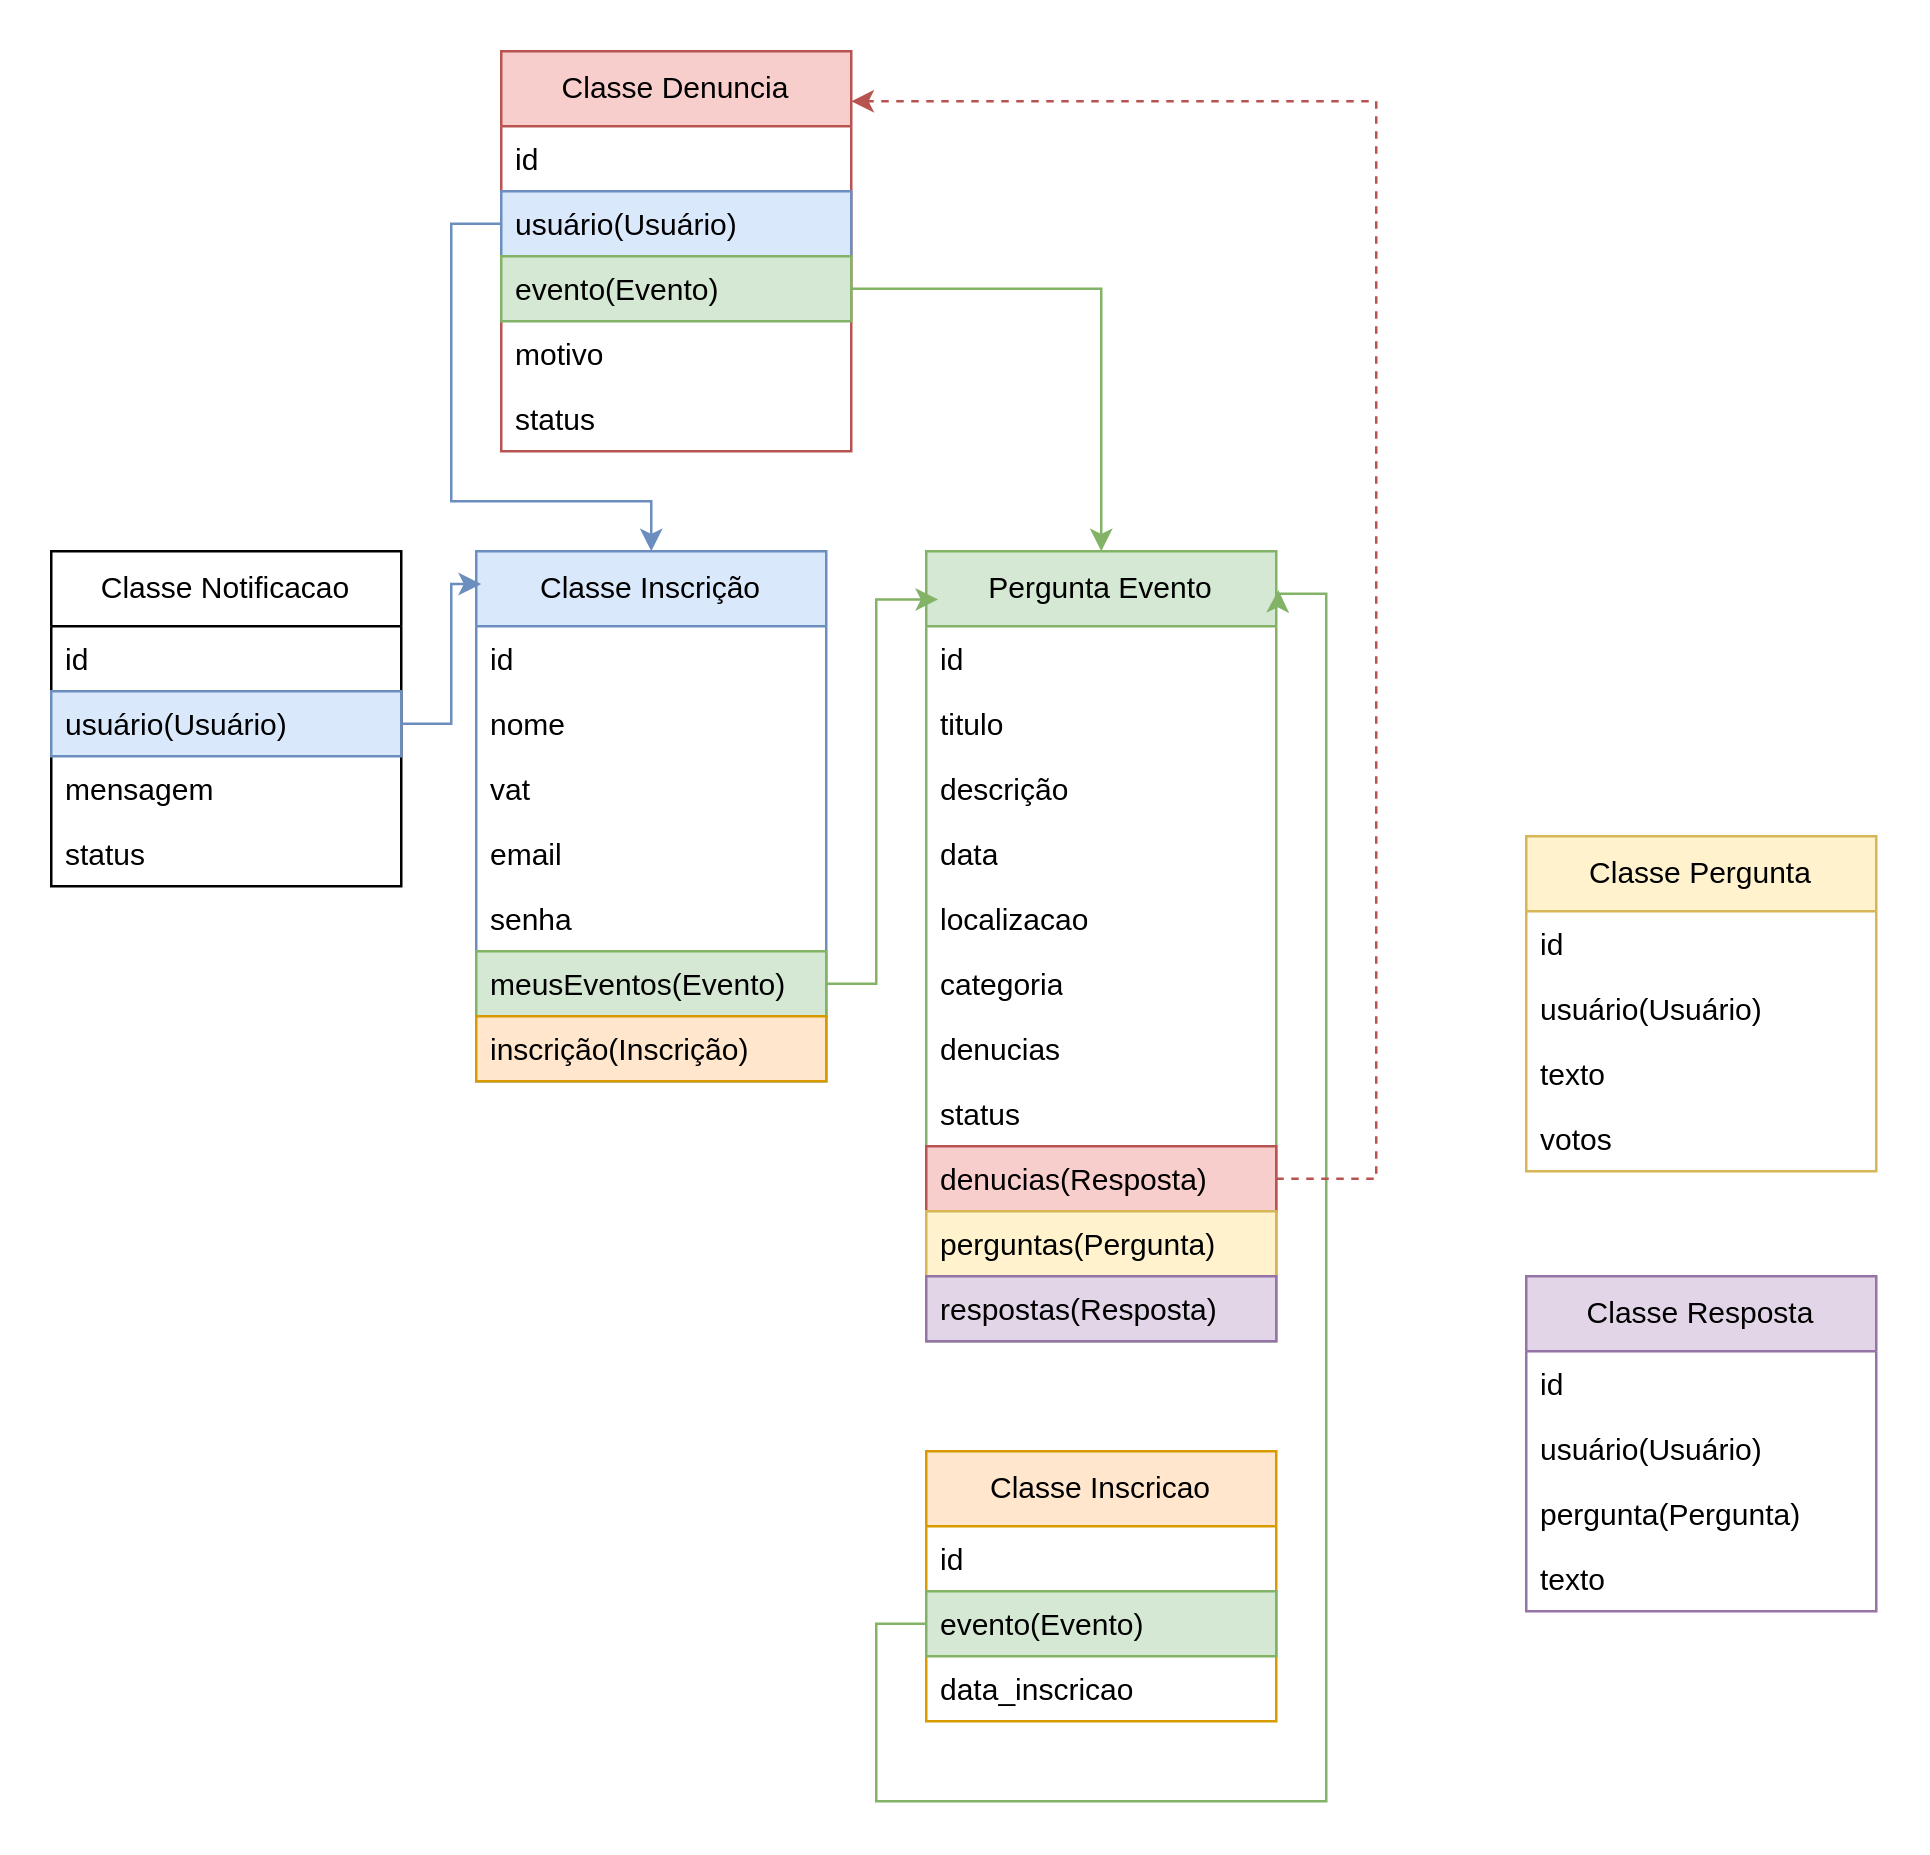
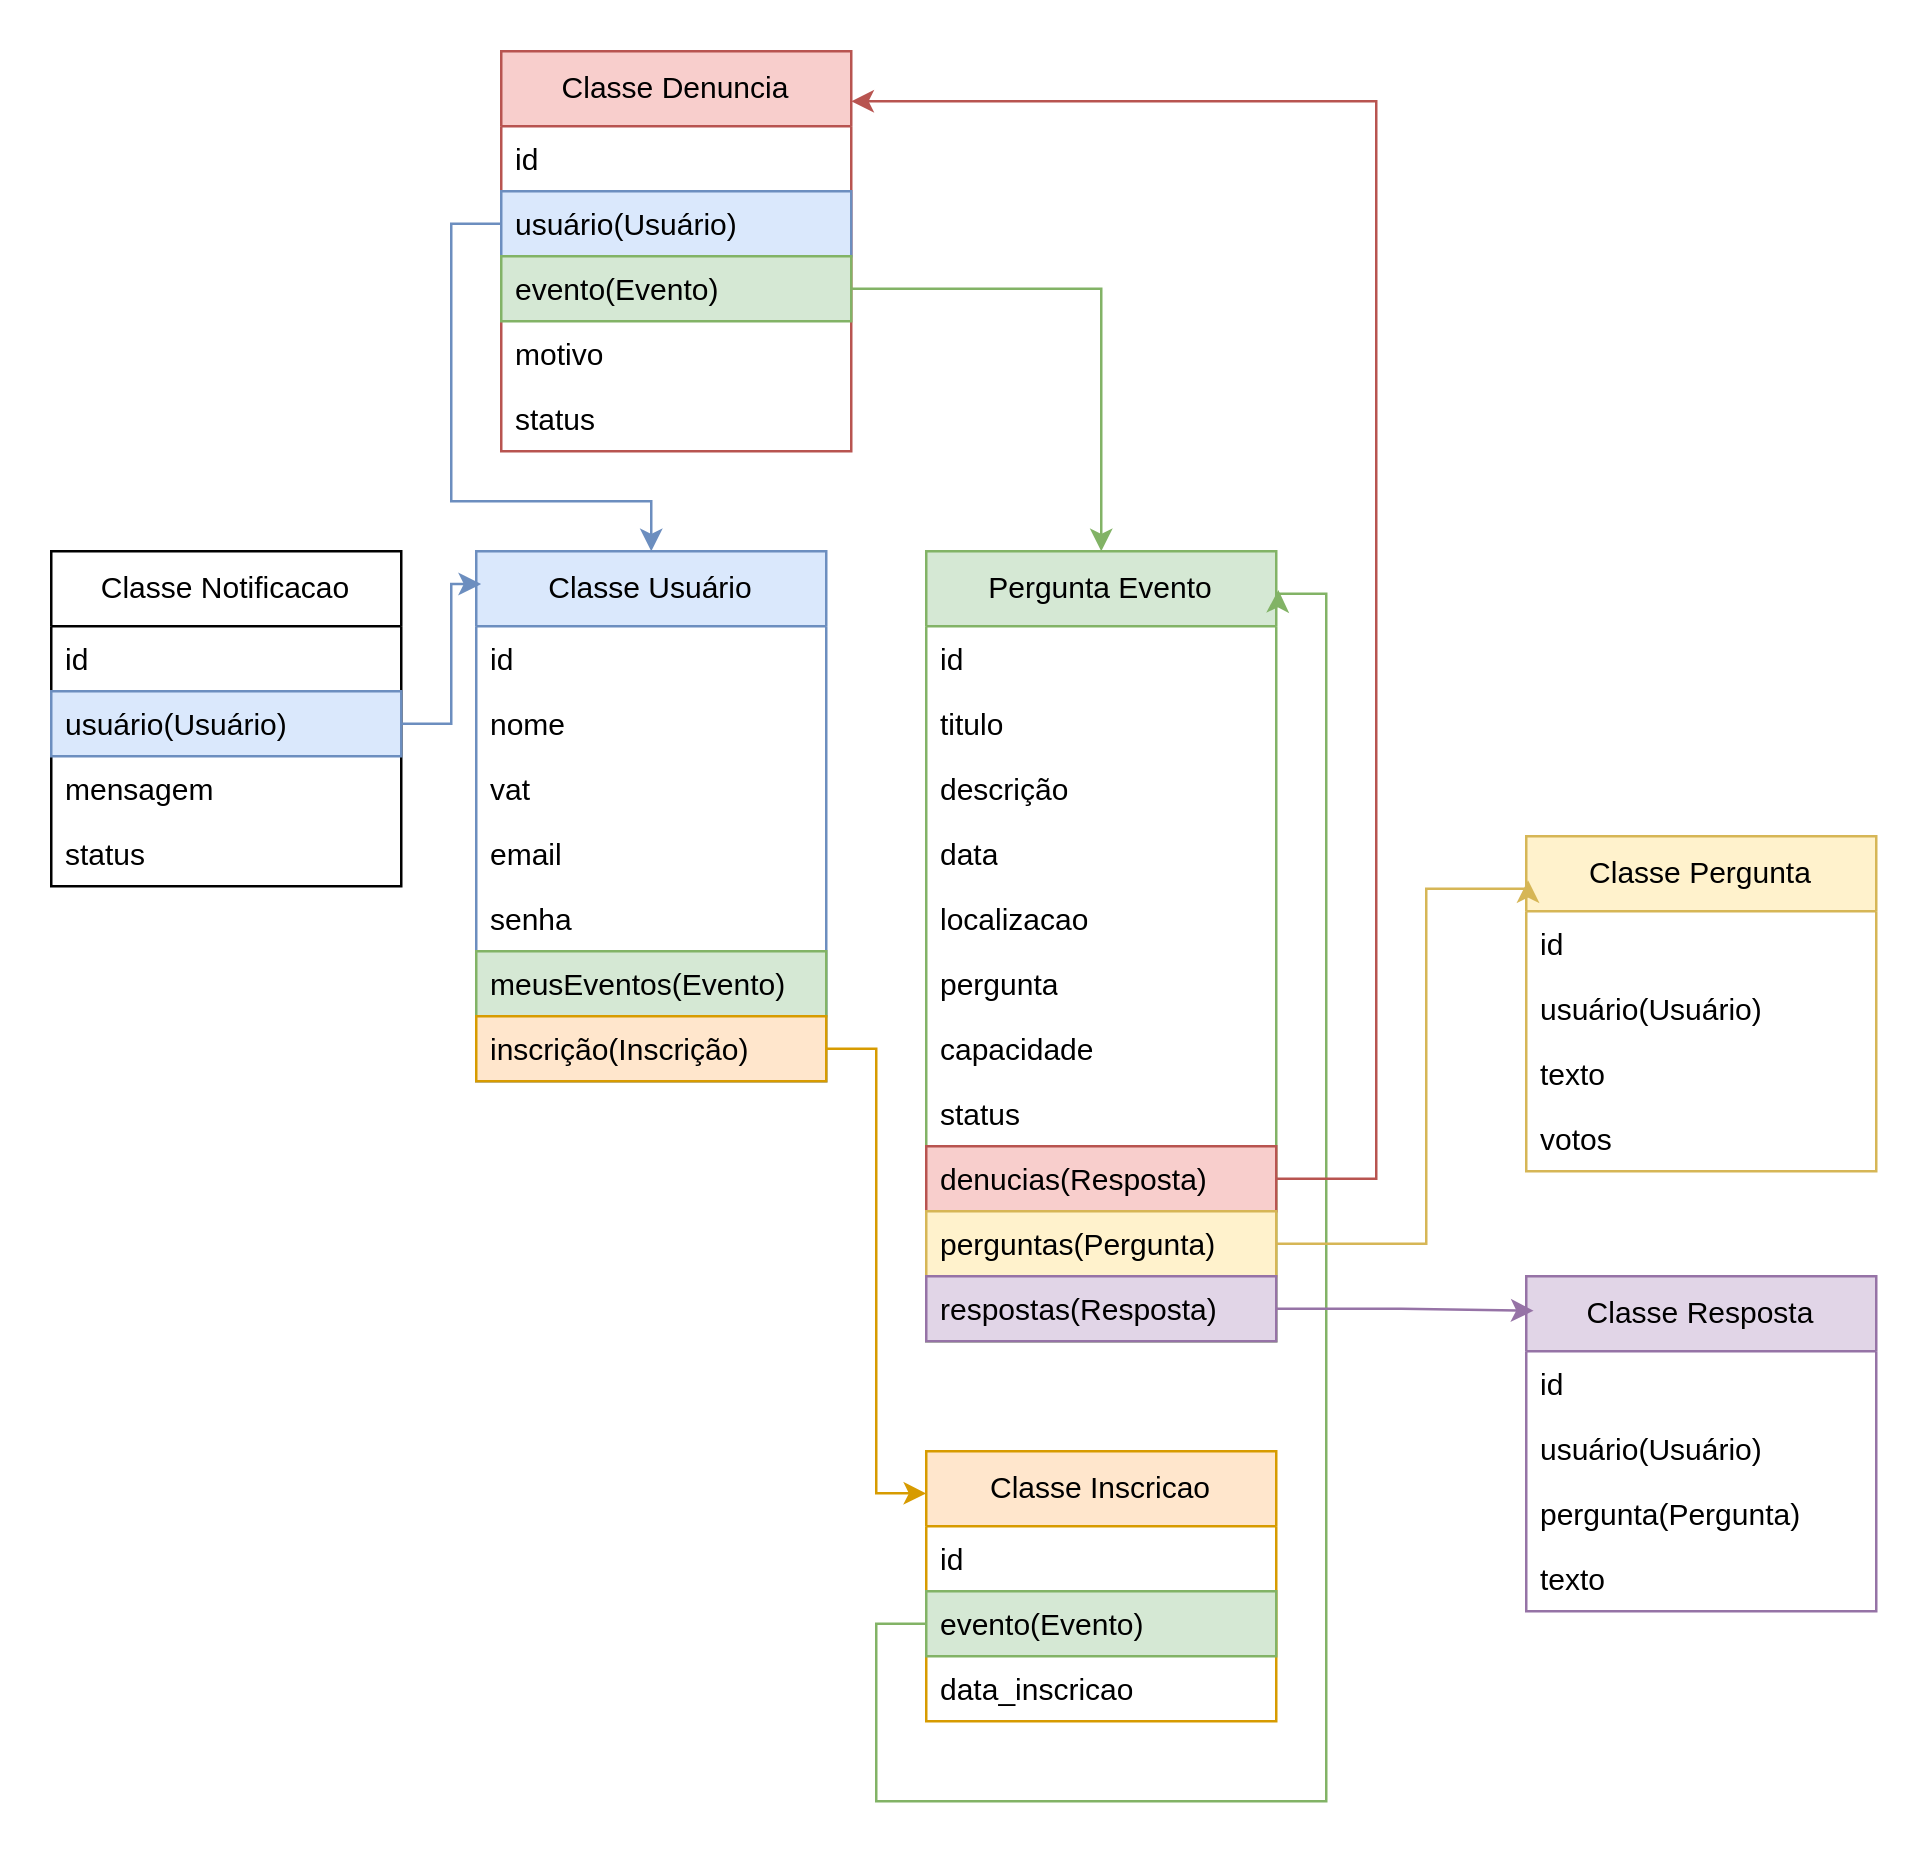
edge "denucias(Resposta)" -> "Classe Denuncia": style dashed -> solid
node "Classe Inscrição": label "Classe Inscrição" -> "Classe Usuário"
edge "meusEventos(Evento)" -> "Pergunta Evento": removed
node "categoria": label "categoria" -> "pergunta"
node "denucias": label "denucias" -> "capacidade"
edge "perguntas(Pergunta)" -> "Classe Pergunta": added
edge "inscrição(Inscrição)" -> "Classe Inscricao": added
edge "respostas(Resposta)" -> "Classe Resposta": added
